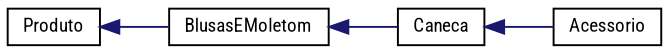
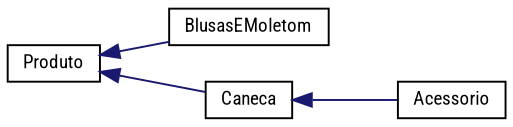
edge "Caneca" -> "BlusasEMoletom": now "Caneca" -> "Produto"
